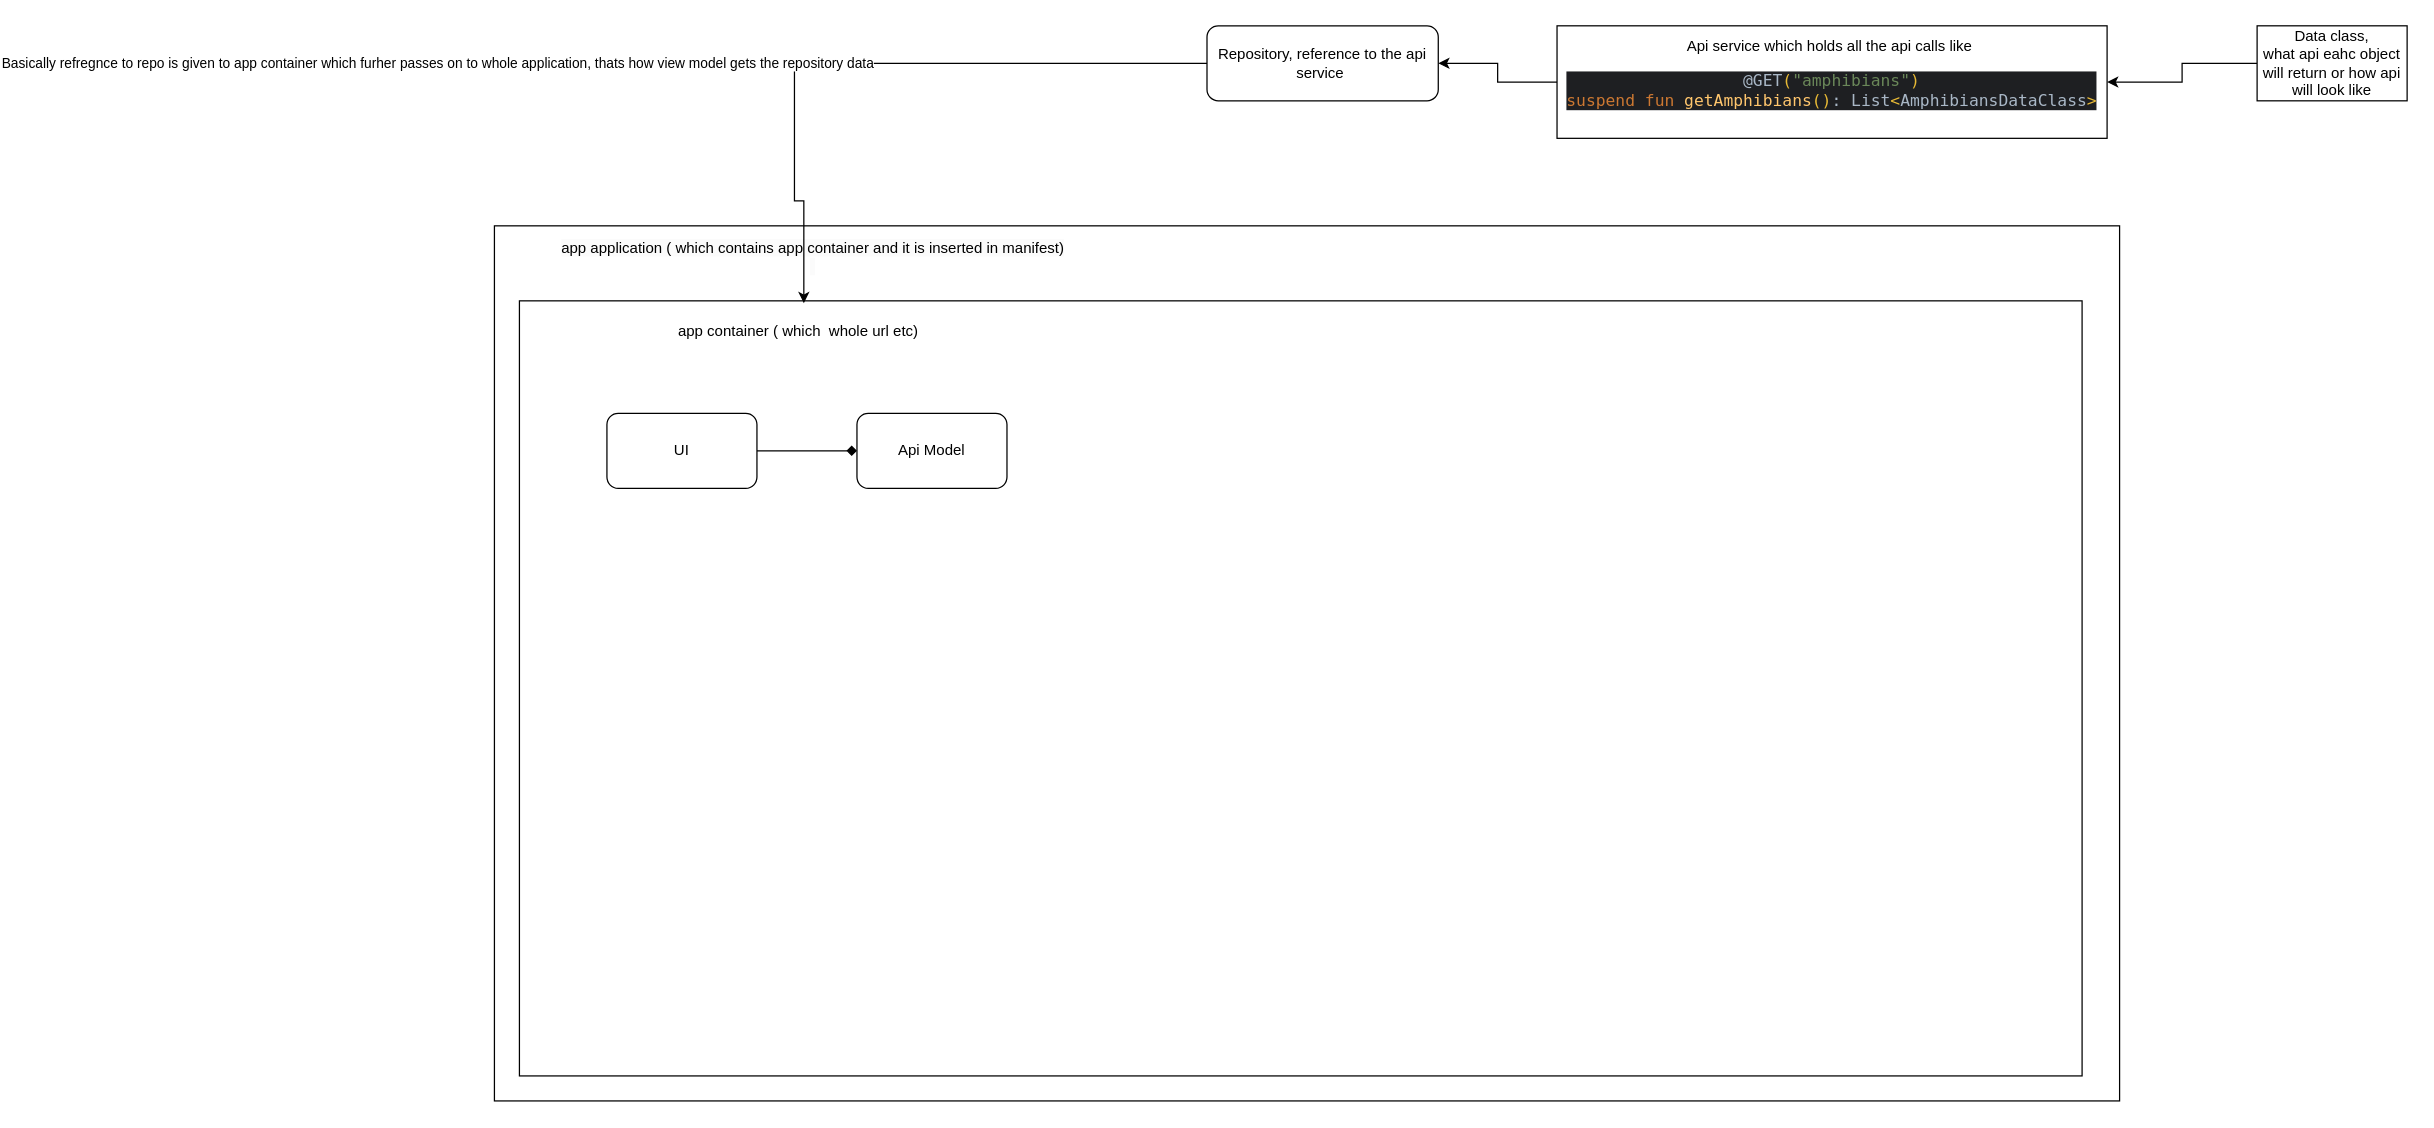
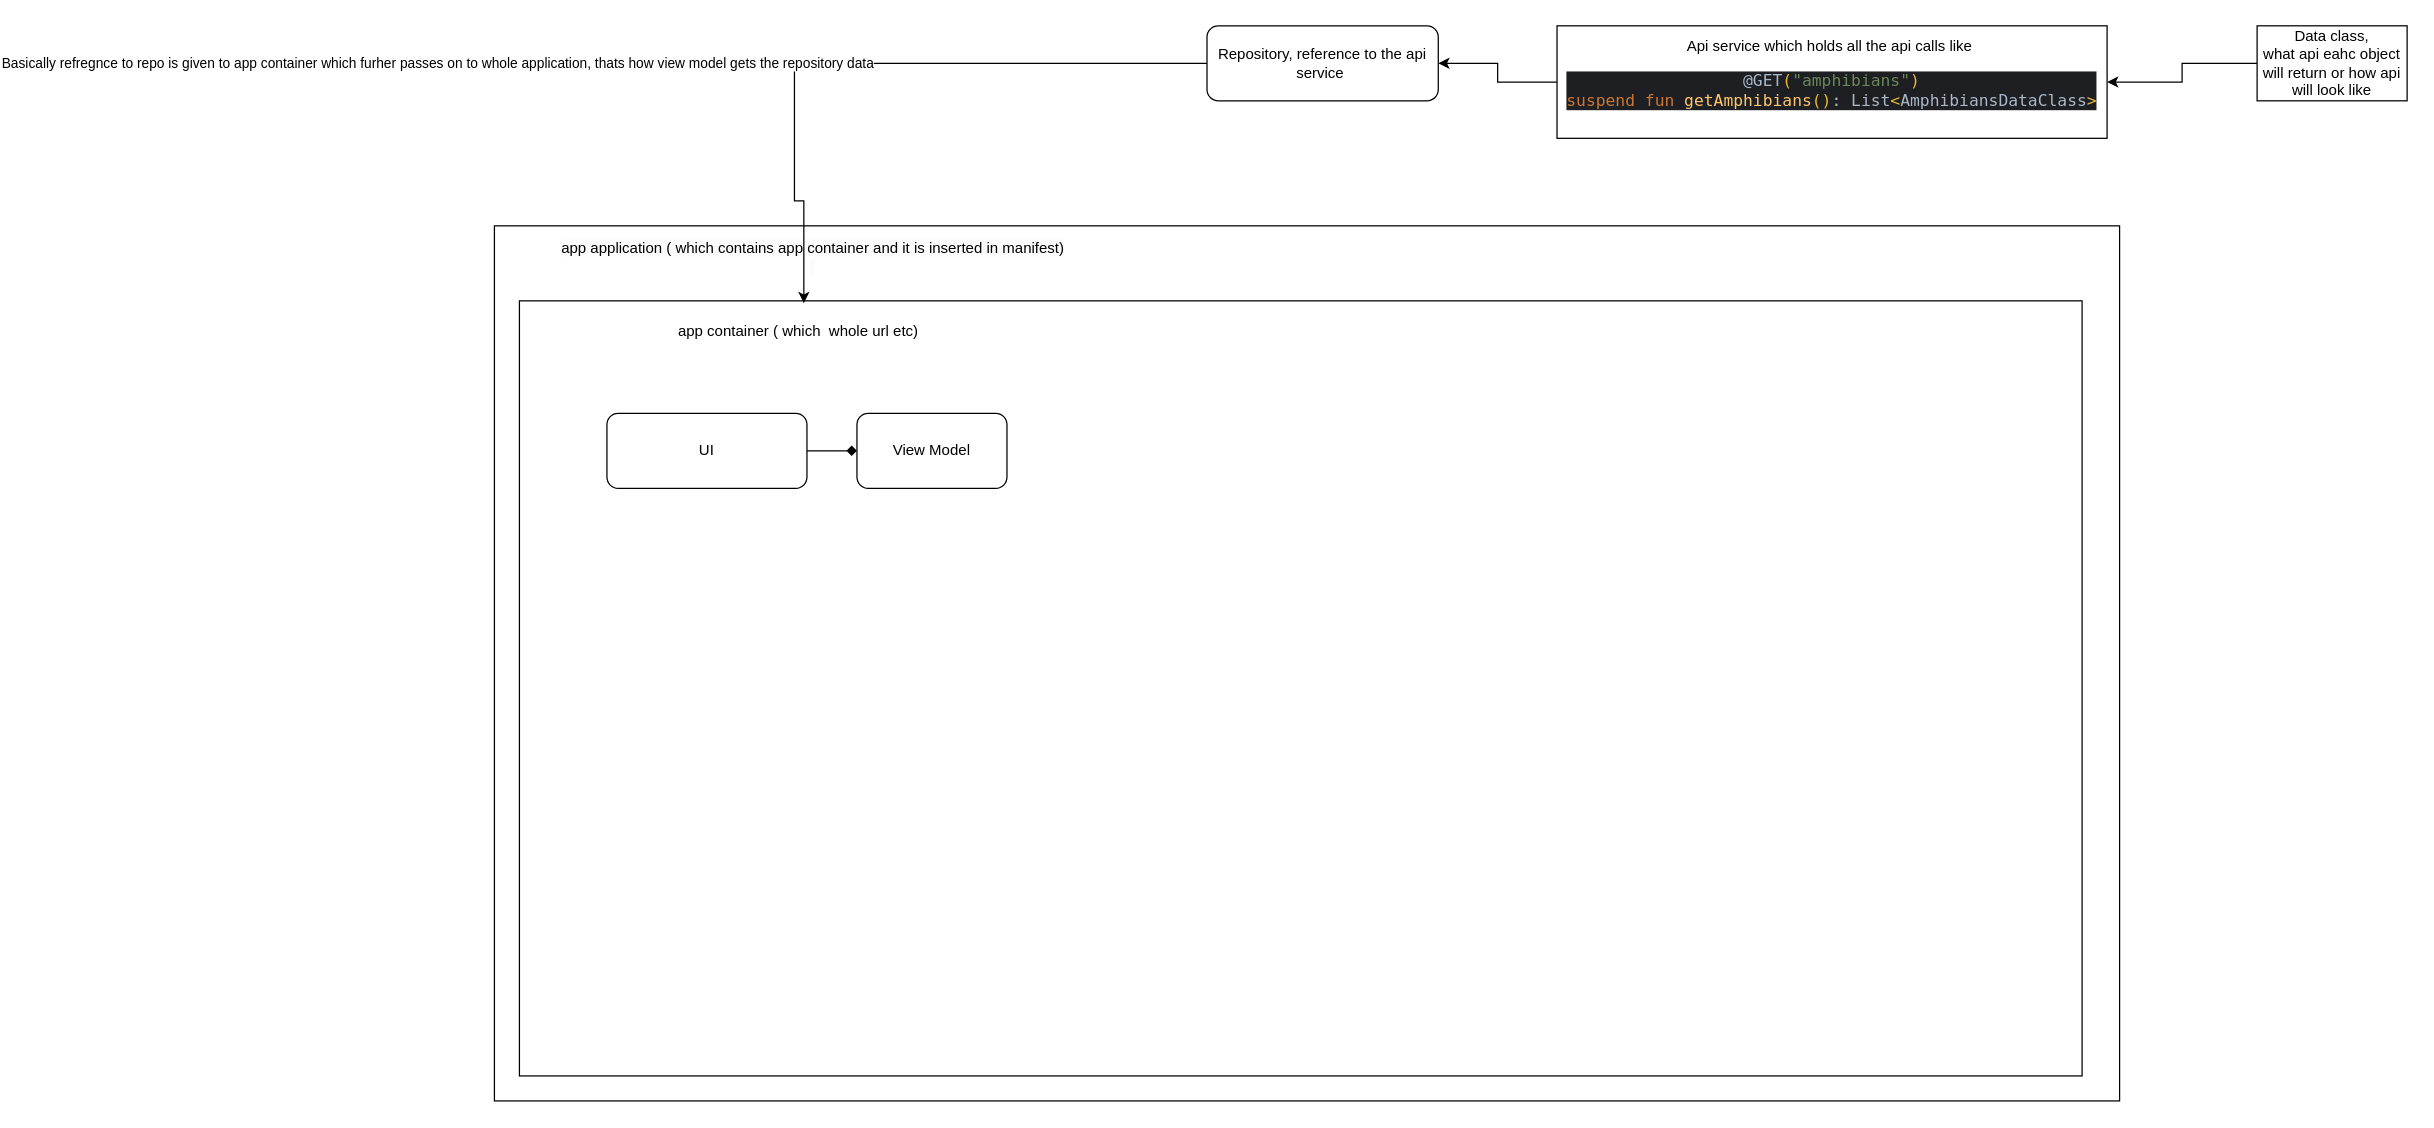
node "UI": size 150x75 -> 200x75
node "Api Model": label "Api Model" -> "View Model"
